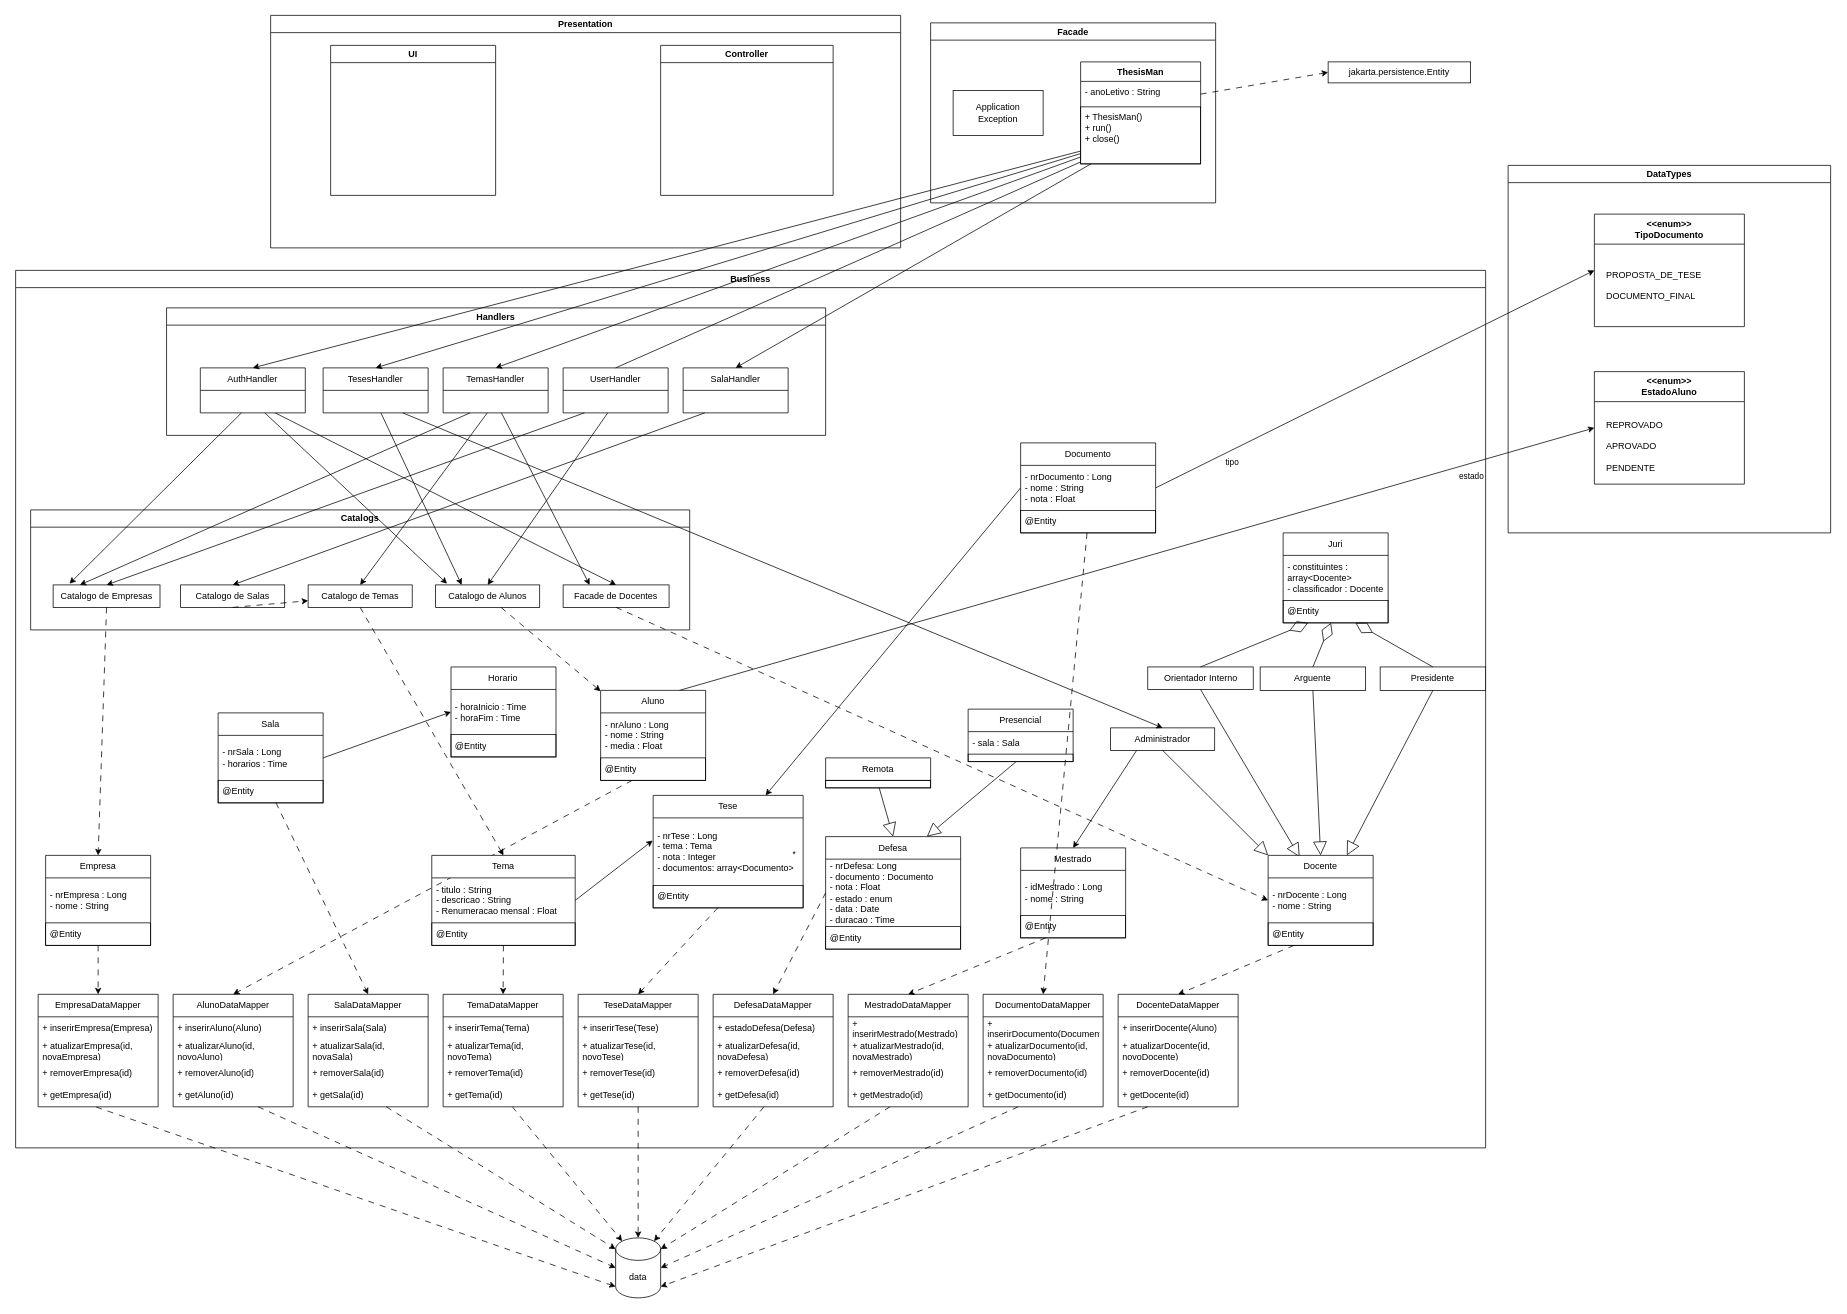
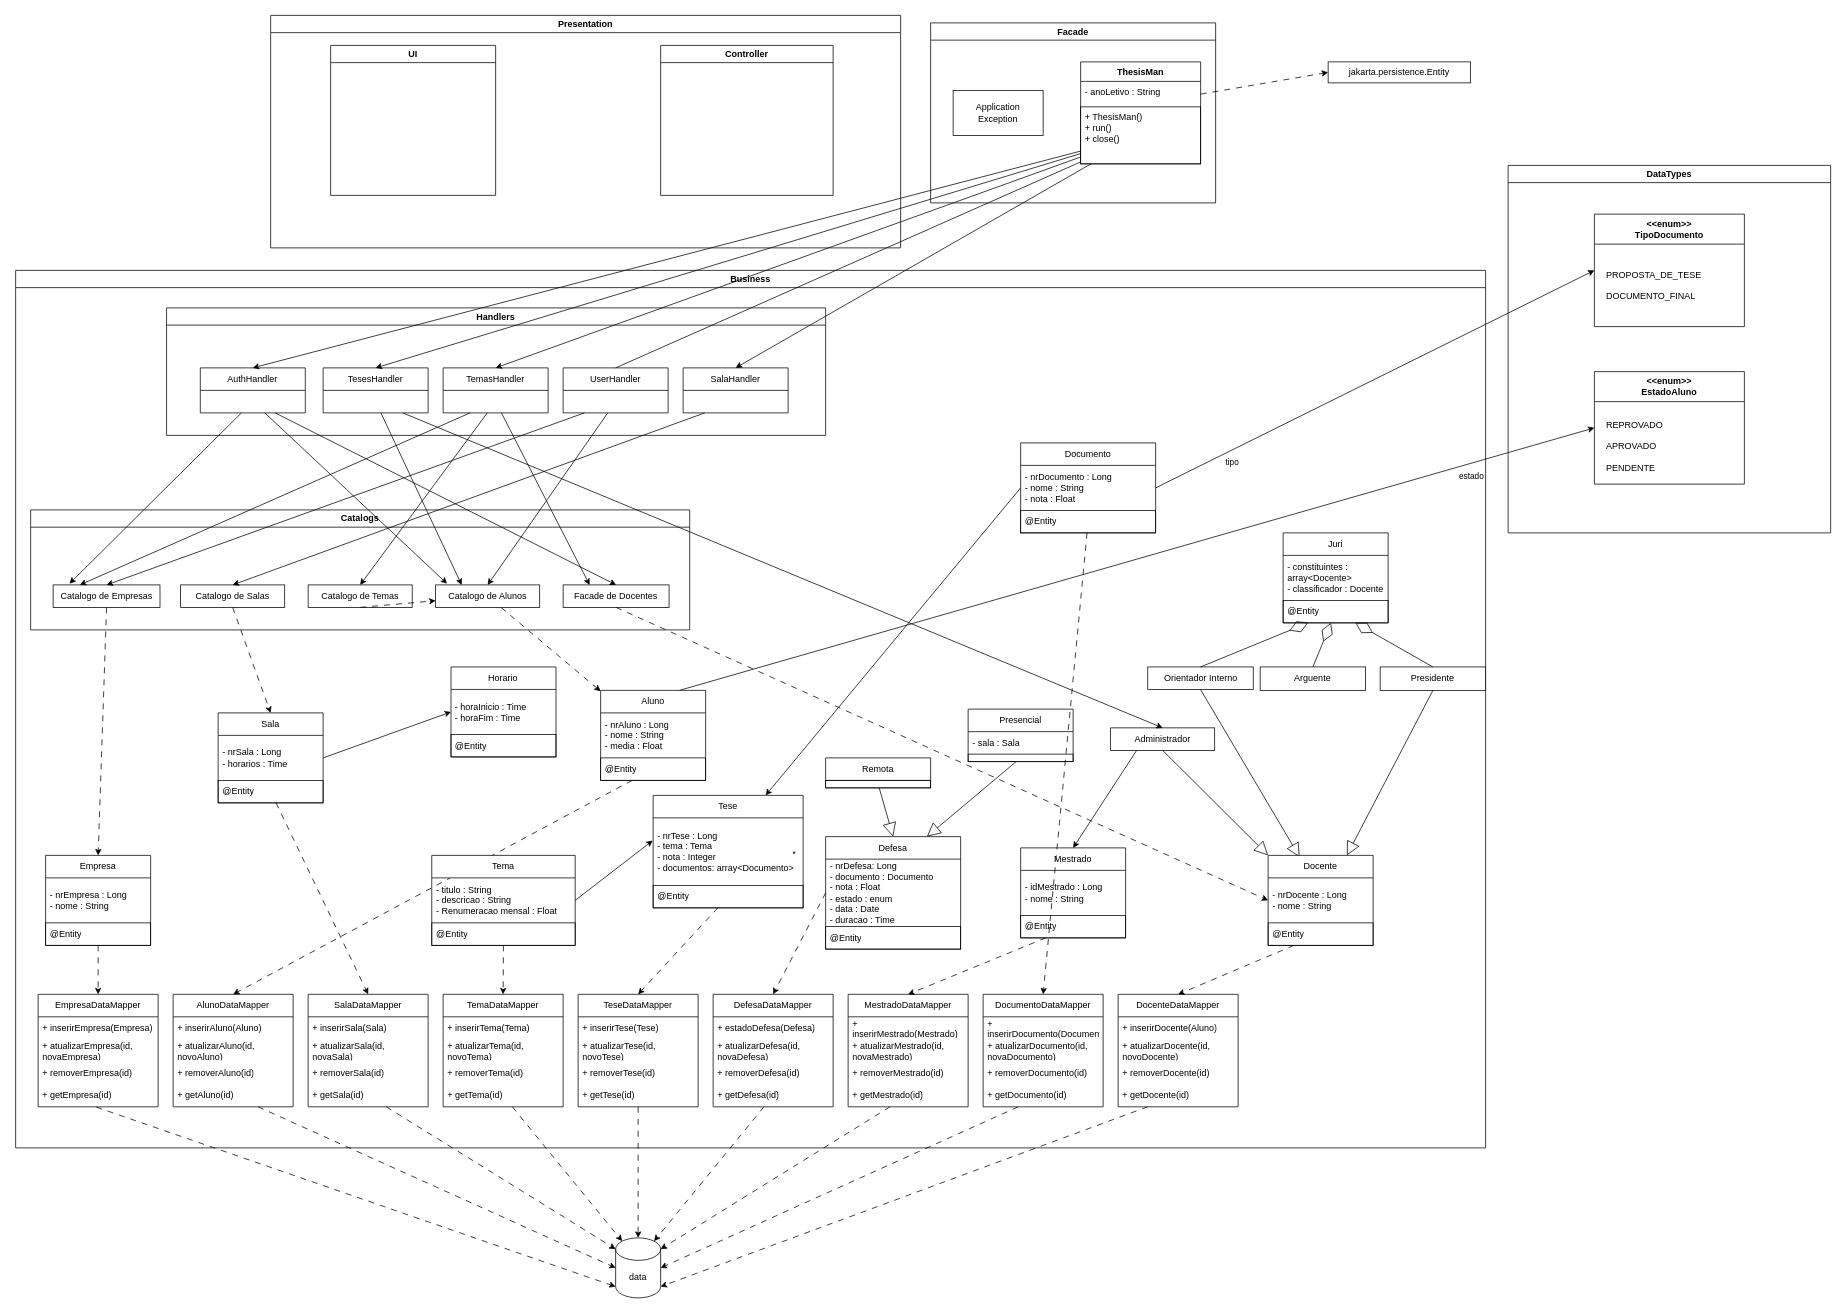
edge "Catalogo de Salas" -> "Catalogo de Temas": now "Catalogo de Salas" -> "Sala"
edge "Catalogo de Temas" -> "Tema": now "Catalogo de Temas" -> "Catalogo de Alunos"
edge "Arguente" -> "Docente": removed
